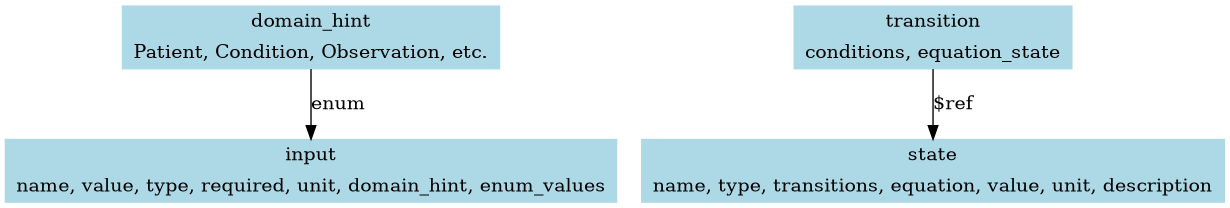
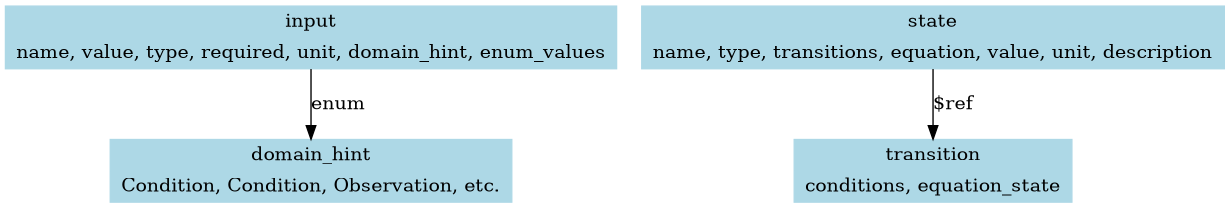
node "domain_hint": text "Patient, Condition, Observation, etc." -> "Condition, Condition, Observation, etc."
edge "domain_hint" -> "input": reversed
edge "transition" -> "state": reversed
